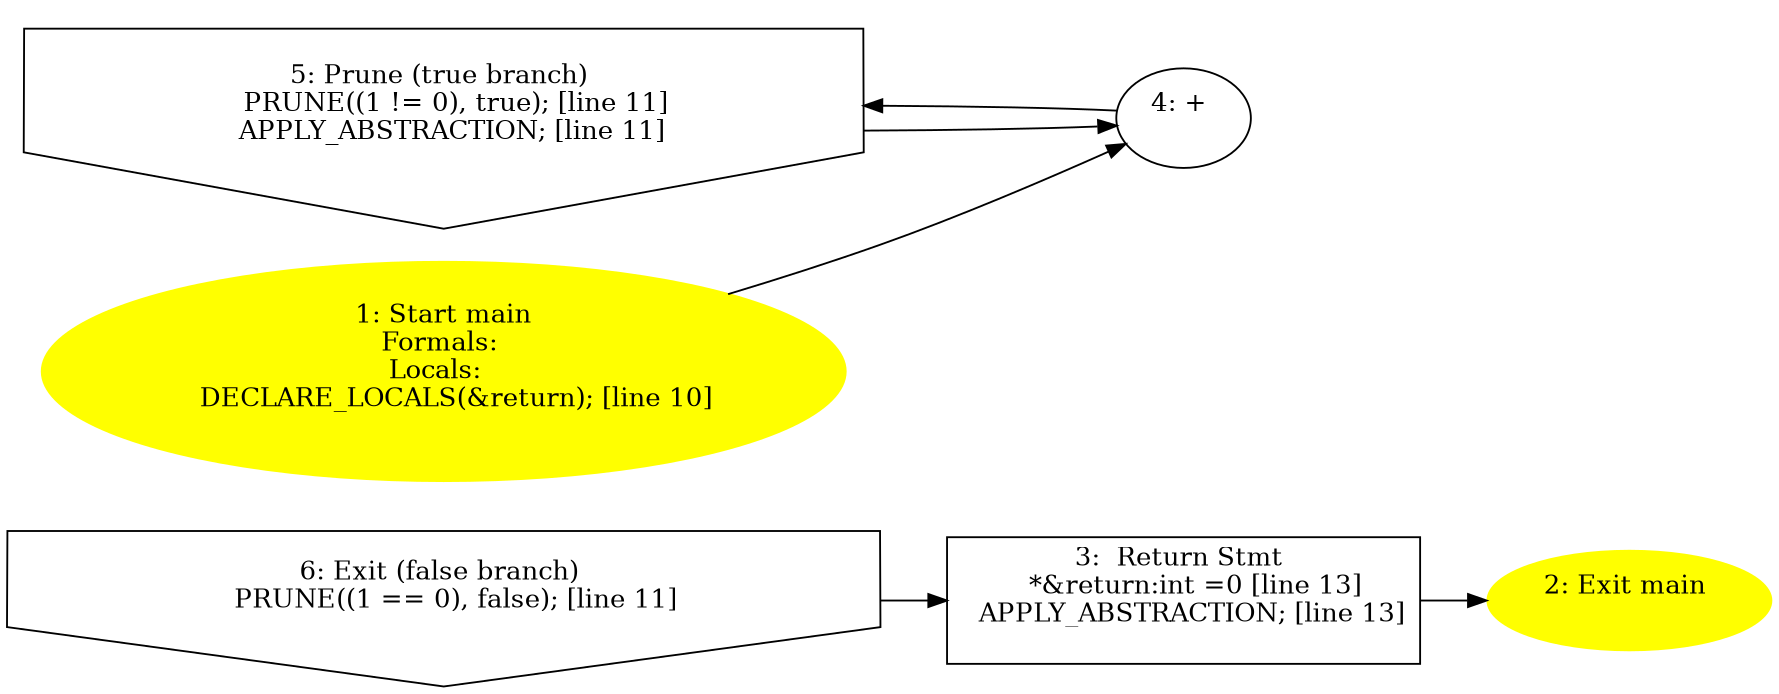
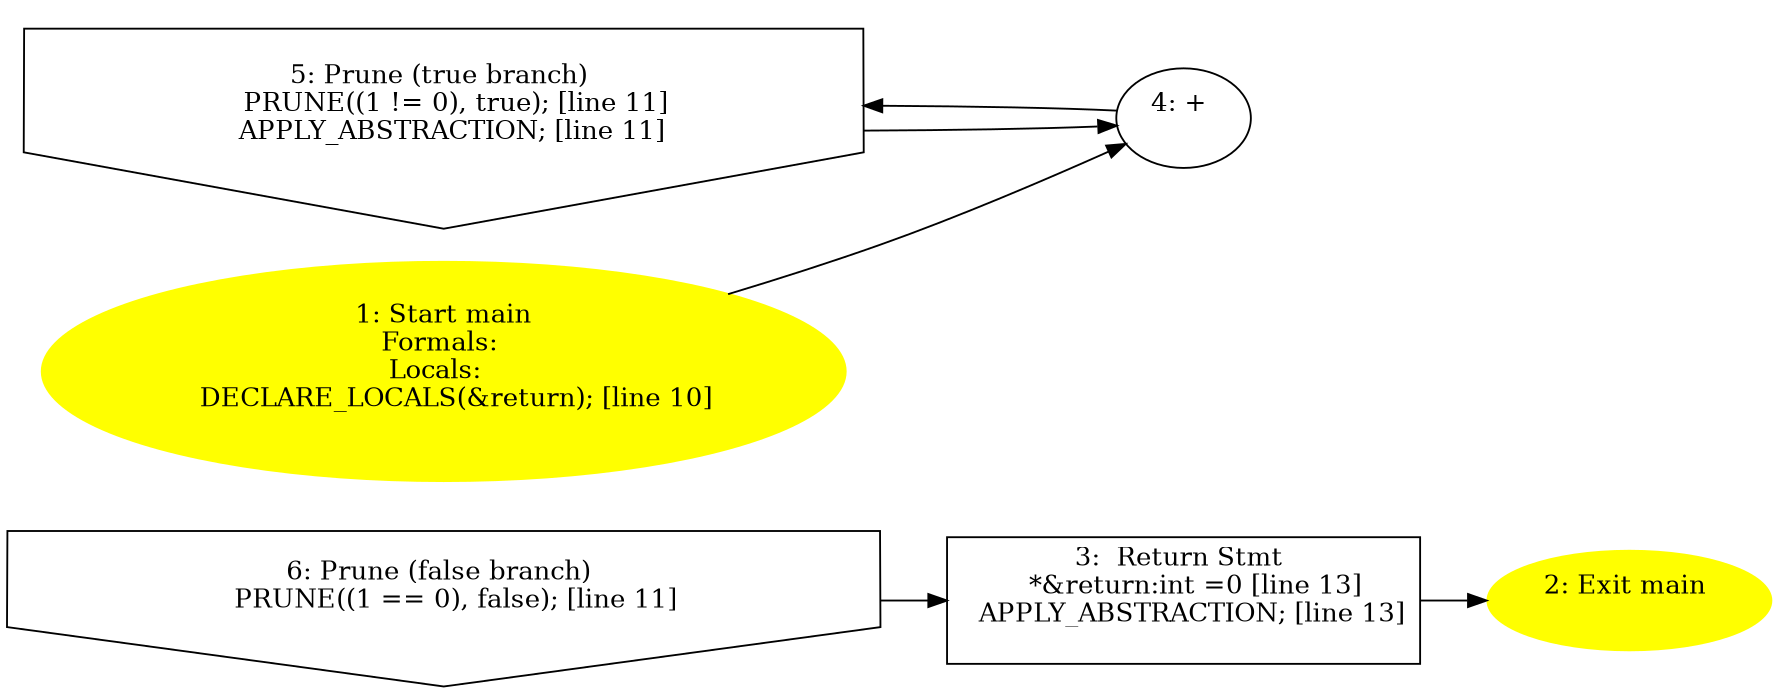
node "6: Exit (false branch) PRUNE((1 == 0), false); [line 11]": label "6: Exit (false branch) PRUNE((1 == 0), false); [line 11]" -> "6: Prune (false branch) PRUNE((1 == 0), false); [line 11]"
